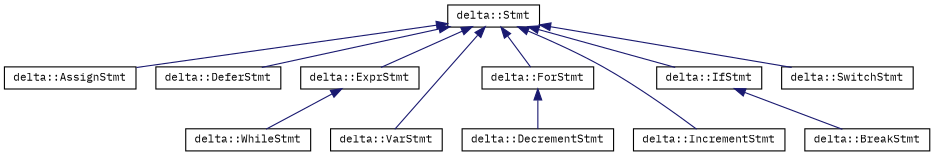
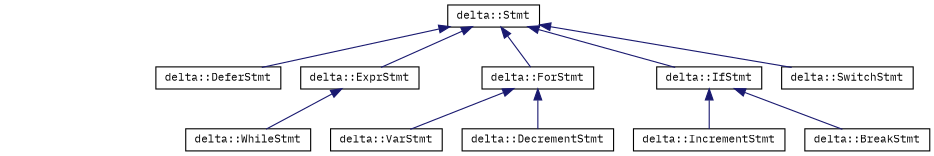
edge "delta::IncrementStmt" -> "delta::Stmt": now "delta::IncrementStmt" -> "delta::IfStmt"
node "delta::AssignStmt": removed
edge "delta::VarStmt" -> "delta::Stmt": now "delta::VarStmt" -> "delta::ForStmt"
